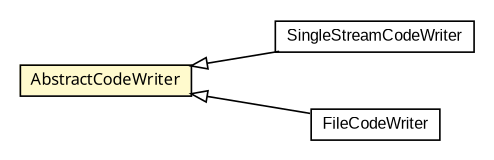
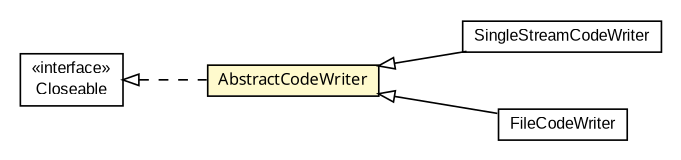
node "Closeable": added
